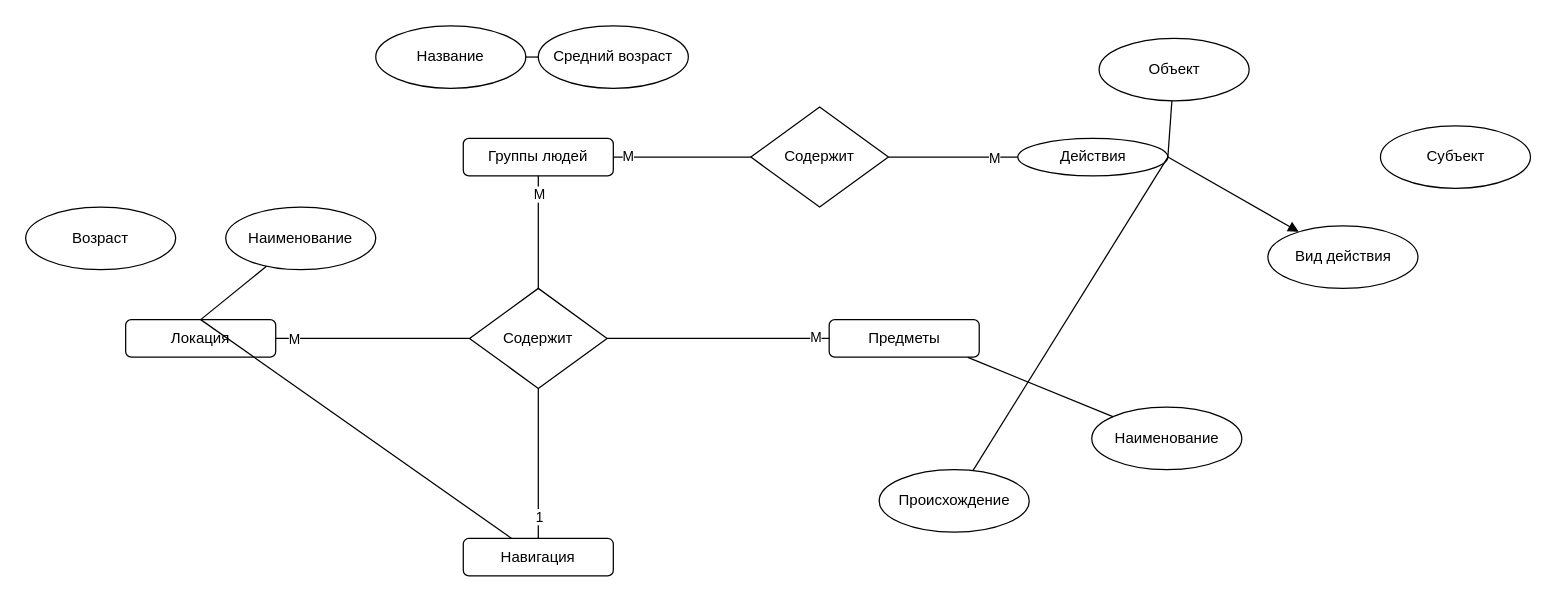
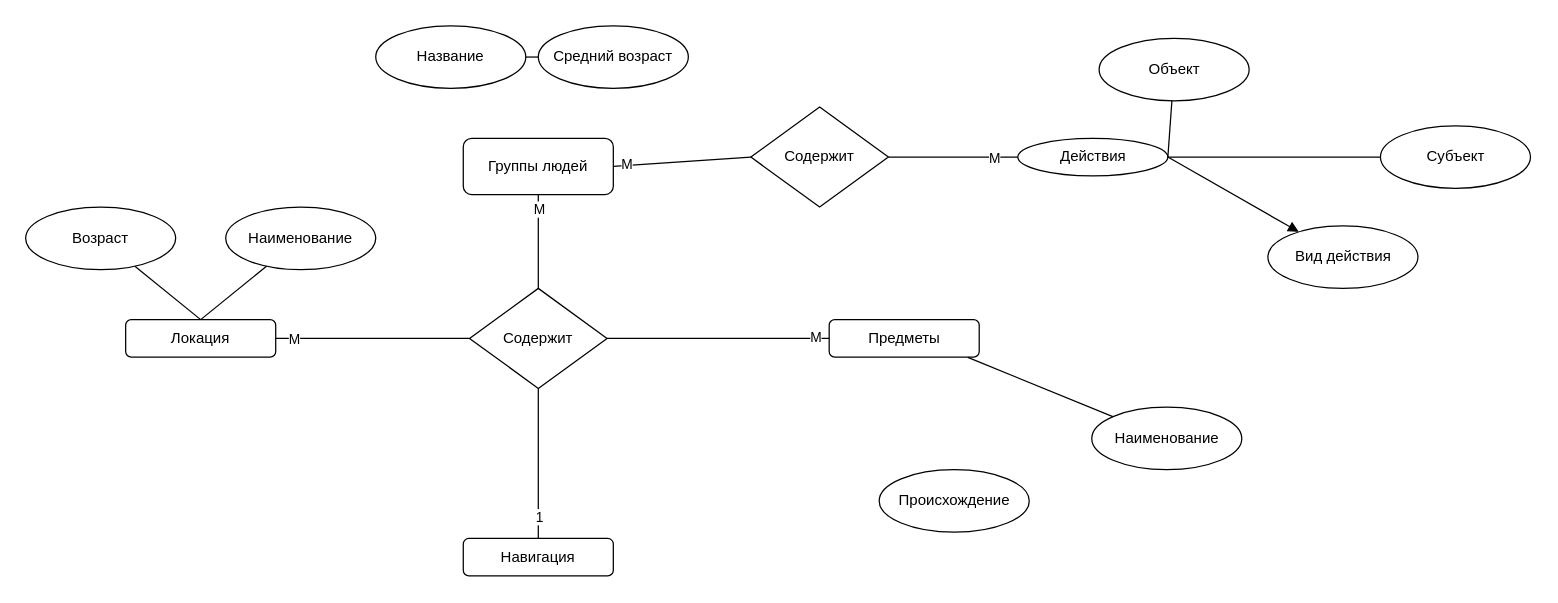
node "Группы людей": size 150x38 -> 150x56
edge "Действия" -- "Происхождение": now "Действия" -- "Субъект"
edge "Локация" -- "Навигация": now "Локация" -- "Возраст"
